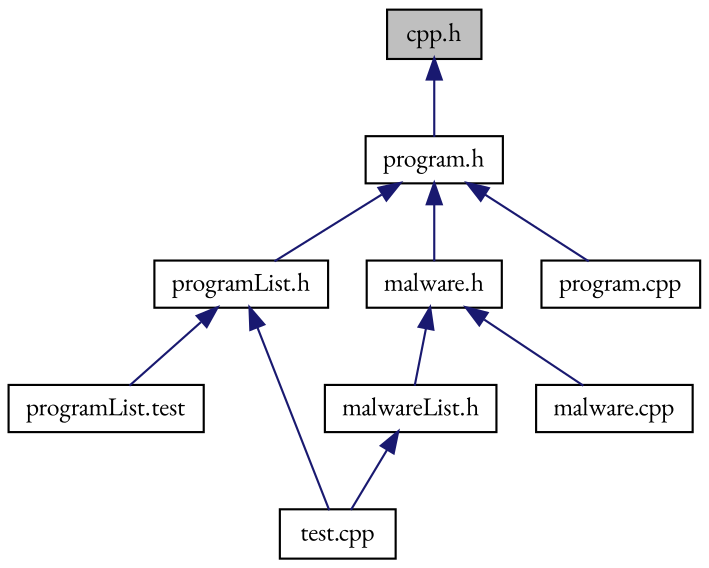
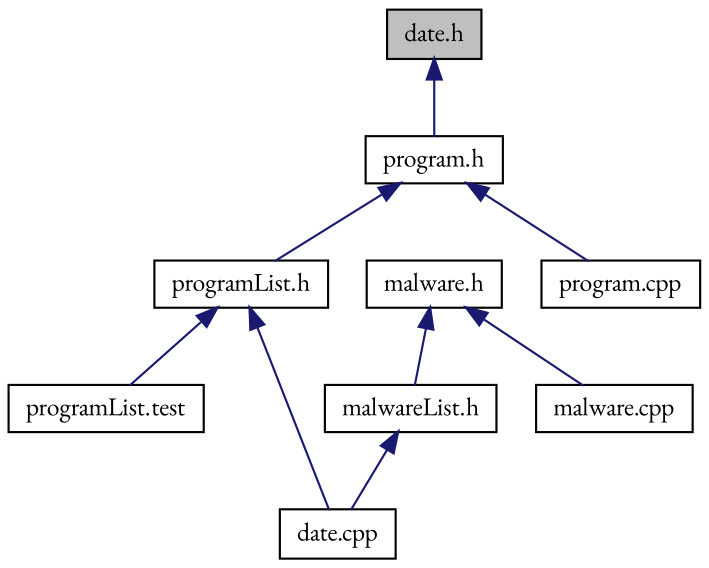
node "cpp.h": label "cpp.h" -> "date.h"
edge "malware.h" -> "program.h": removed
node "test.cpp": label "test.cpp" -> "date.cpp"
